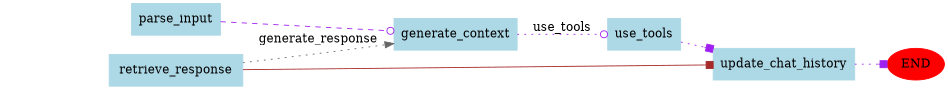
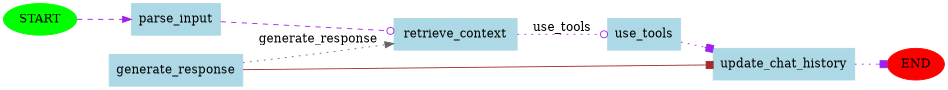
node "START": added
node "generate_context": label "generate_context" -> "retrieve_context"
node "retrieve_response": label "retrieve_response" -> "generate_response"
